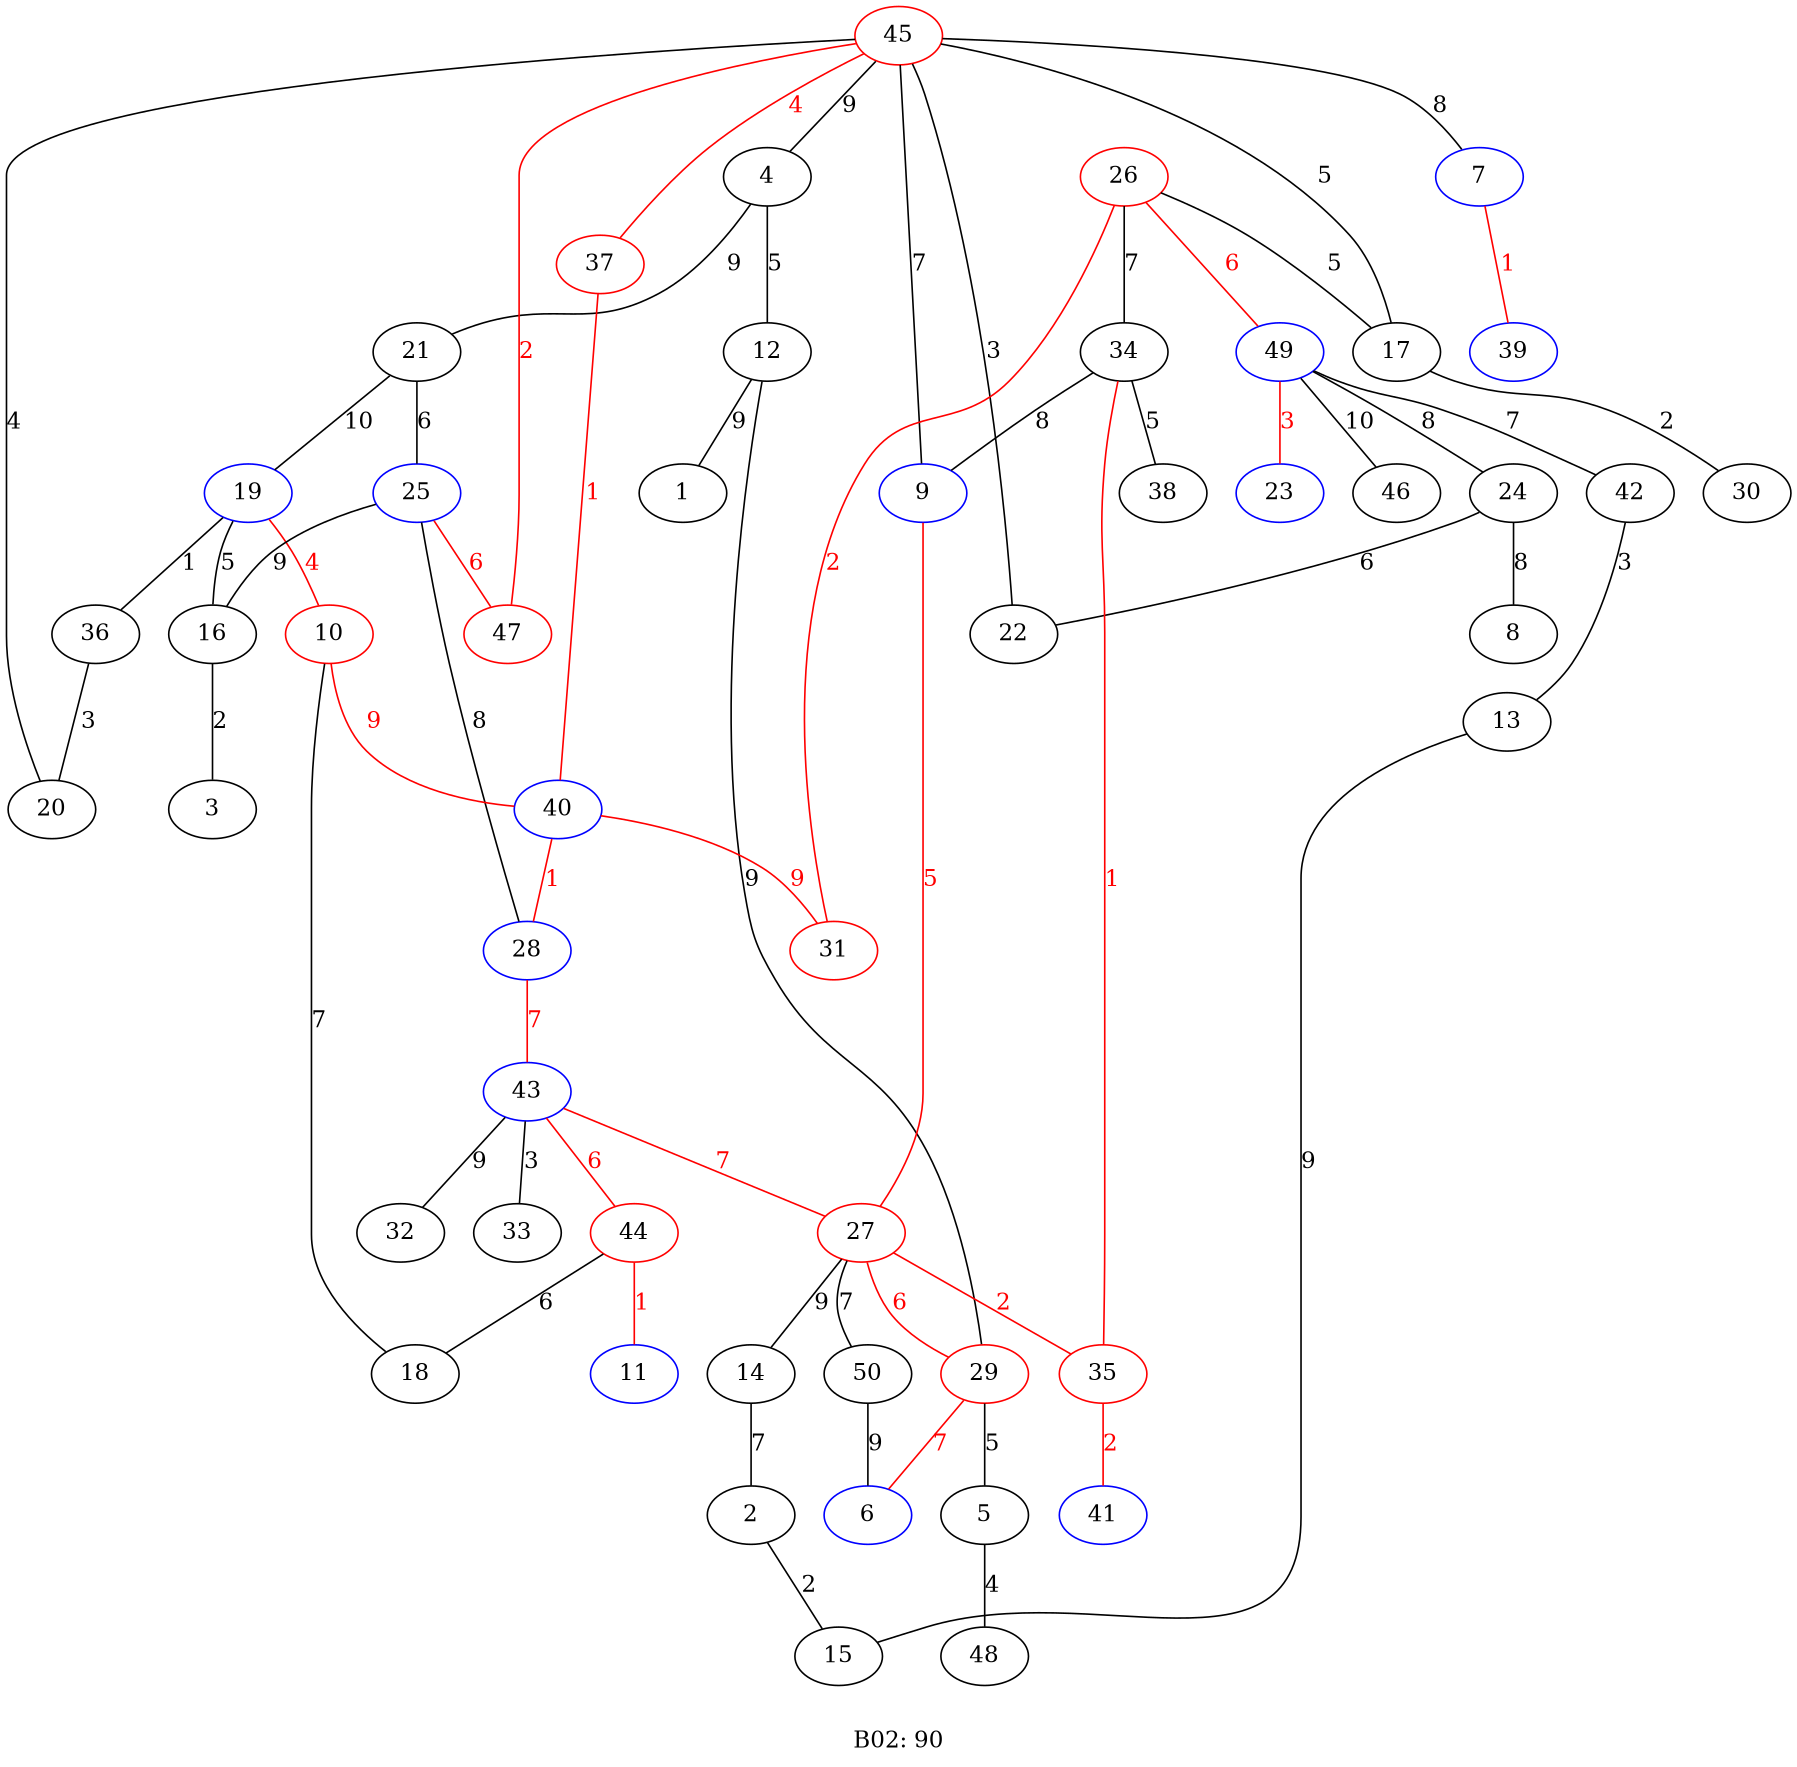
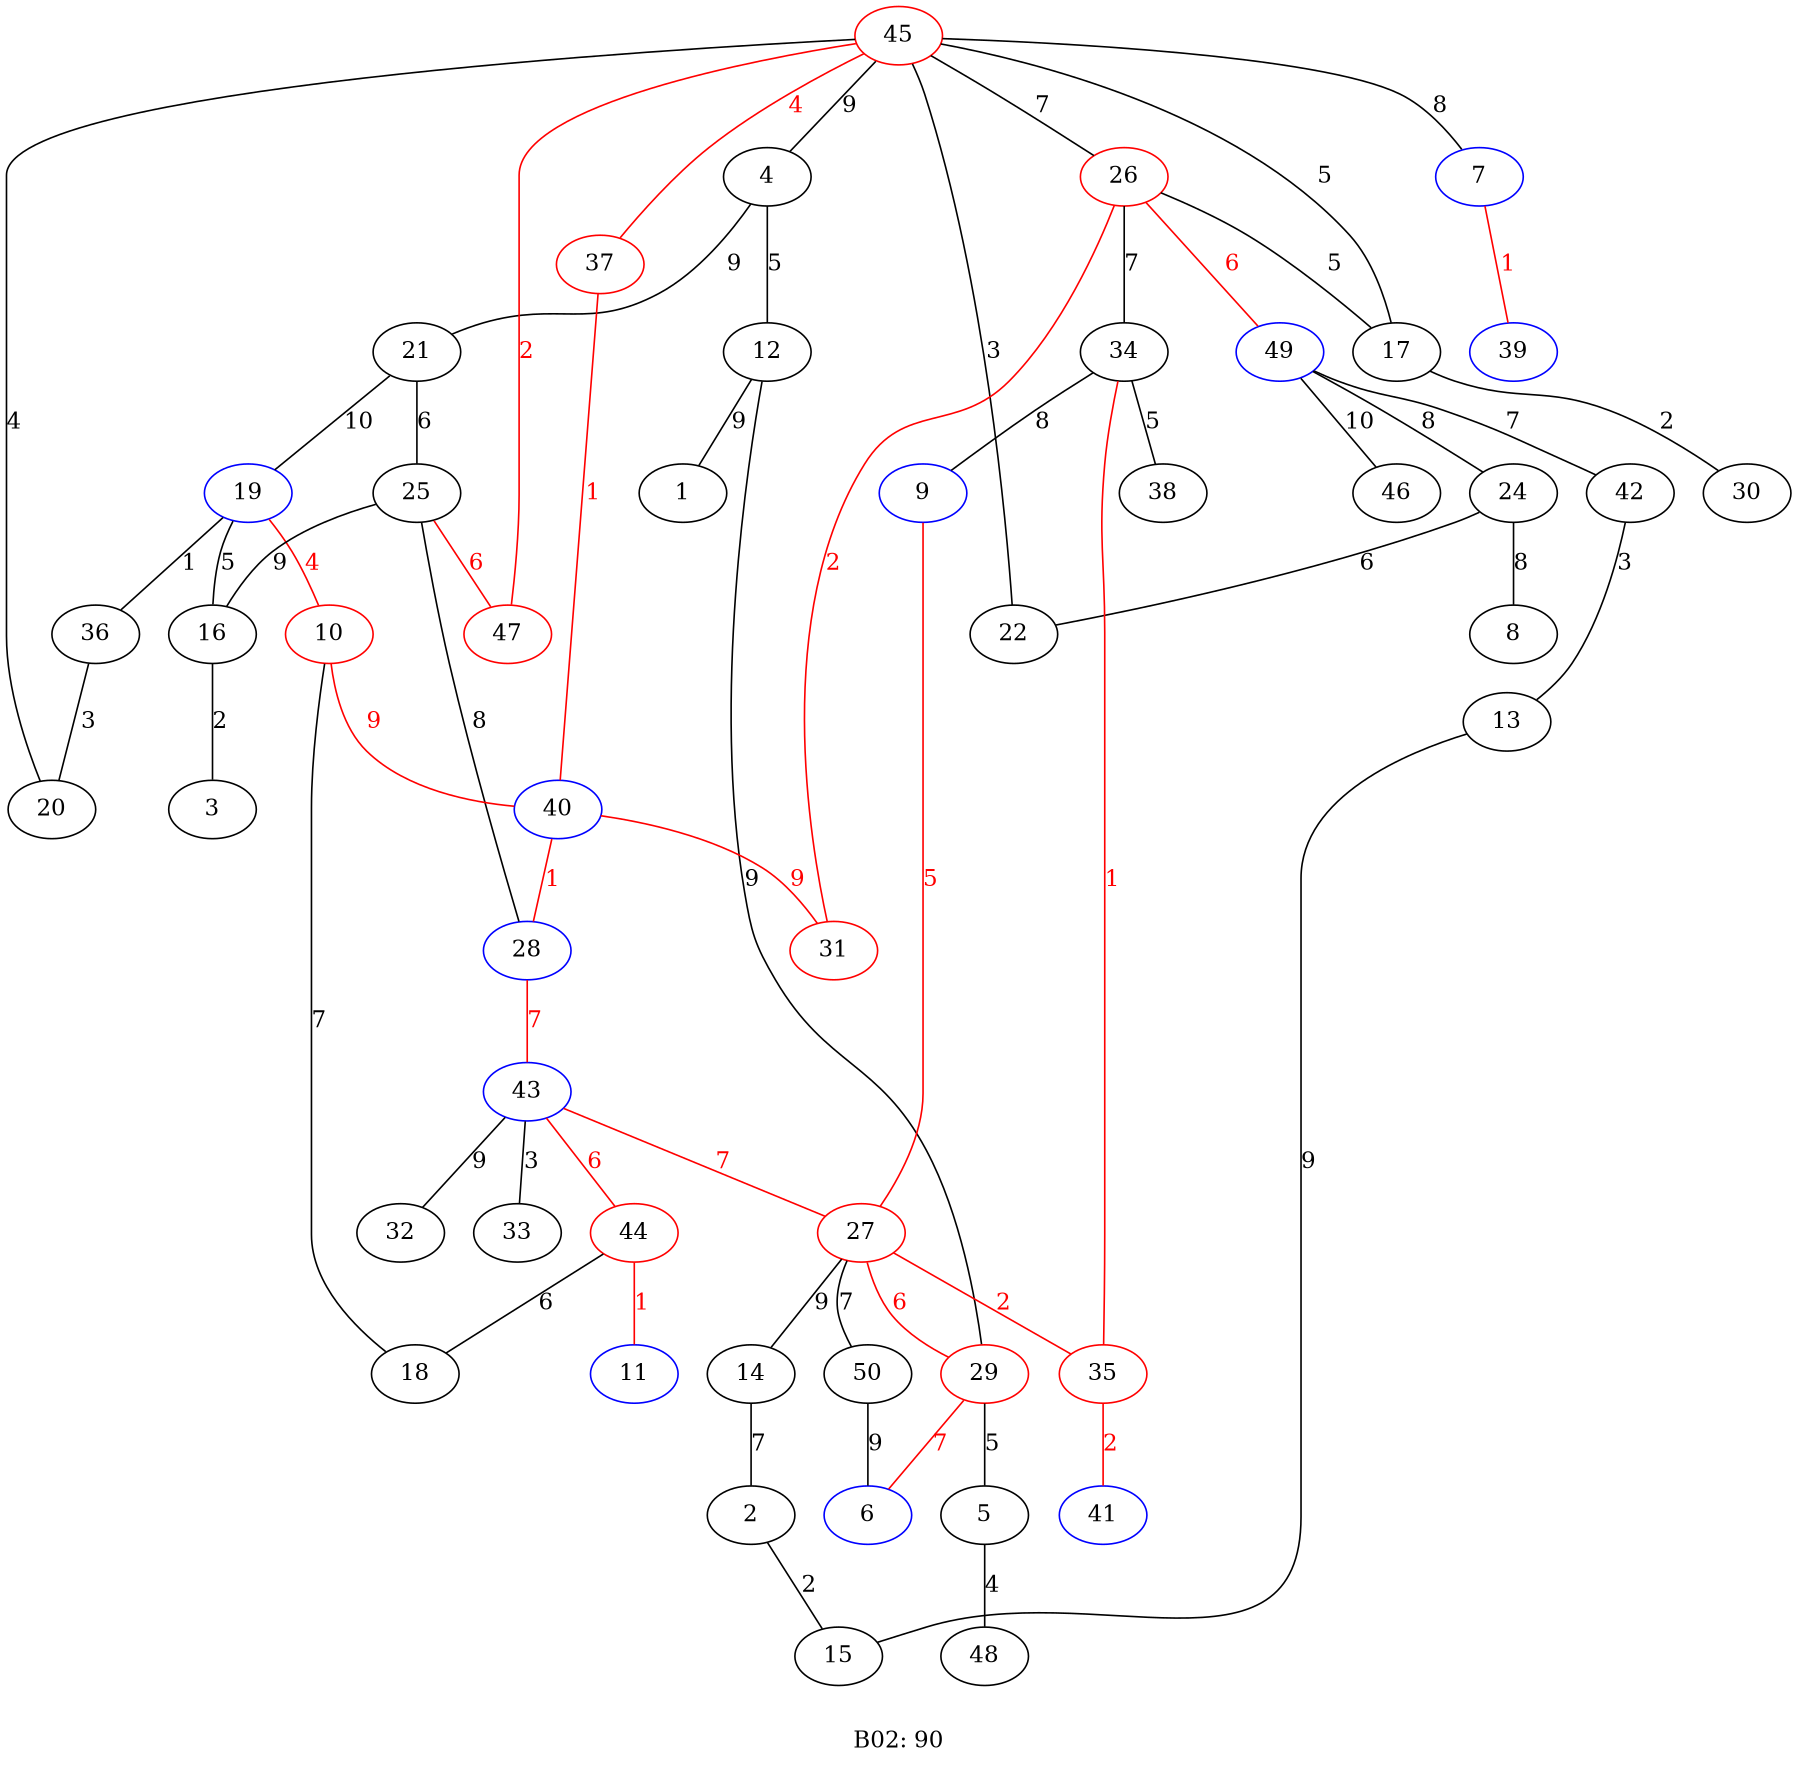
edge "45" -- "9": now "45" -- "26"
node "25": color blue -> black
node "23": removed
